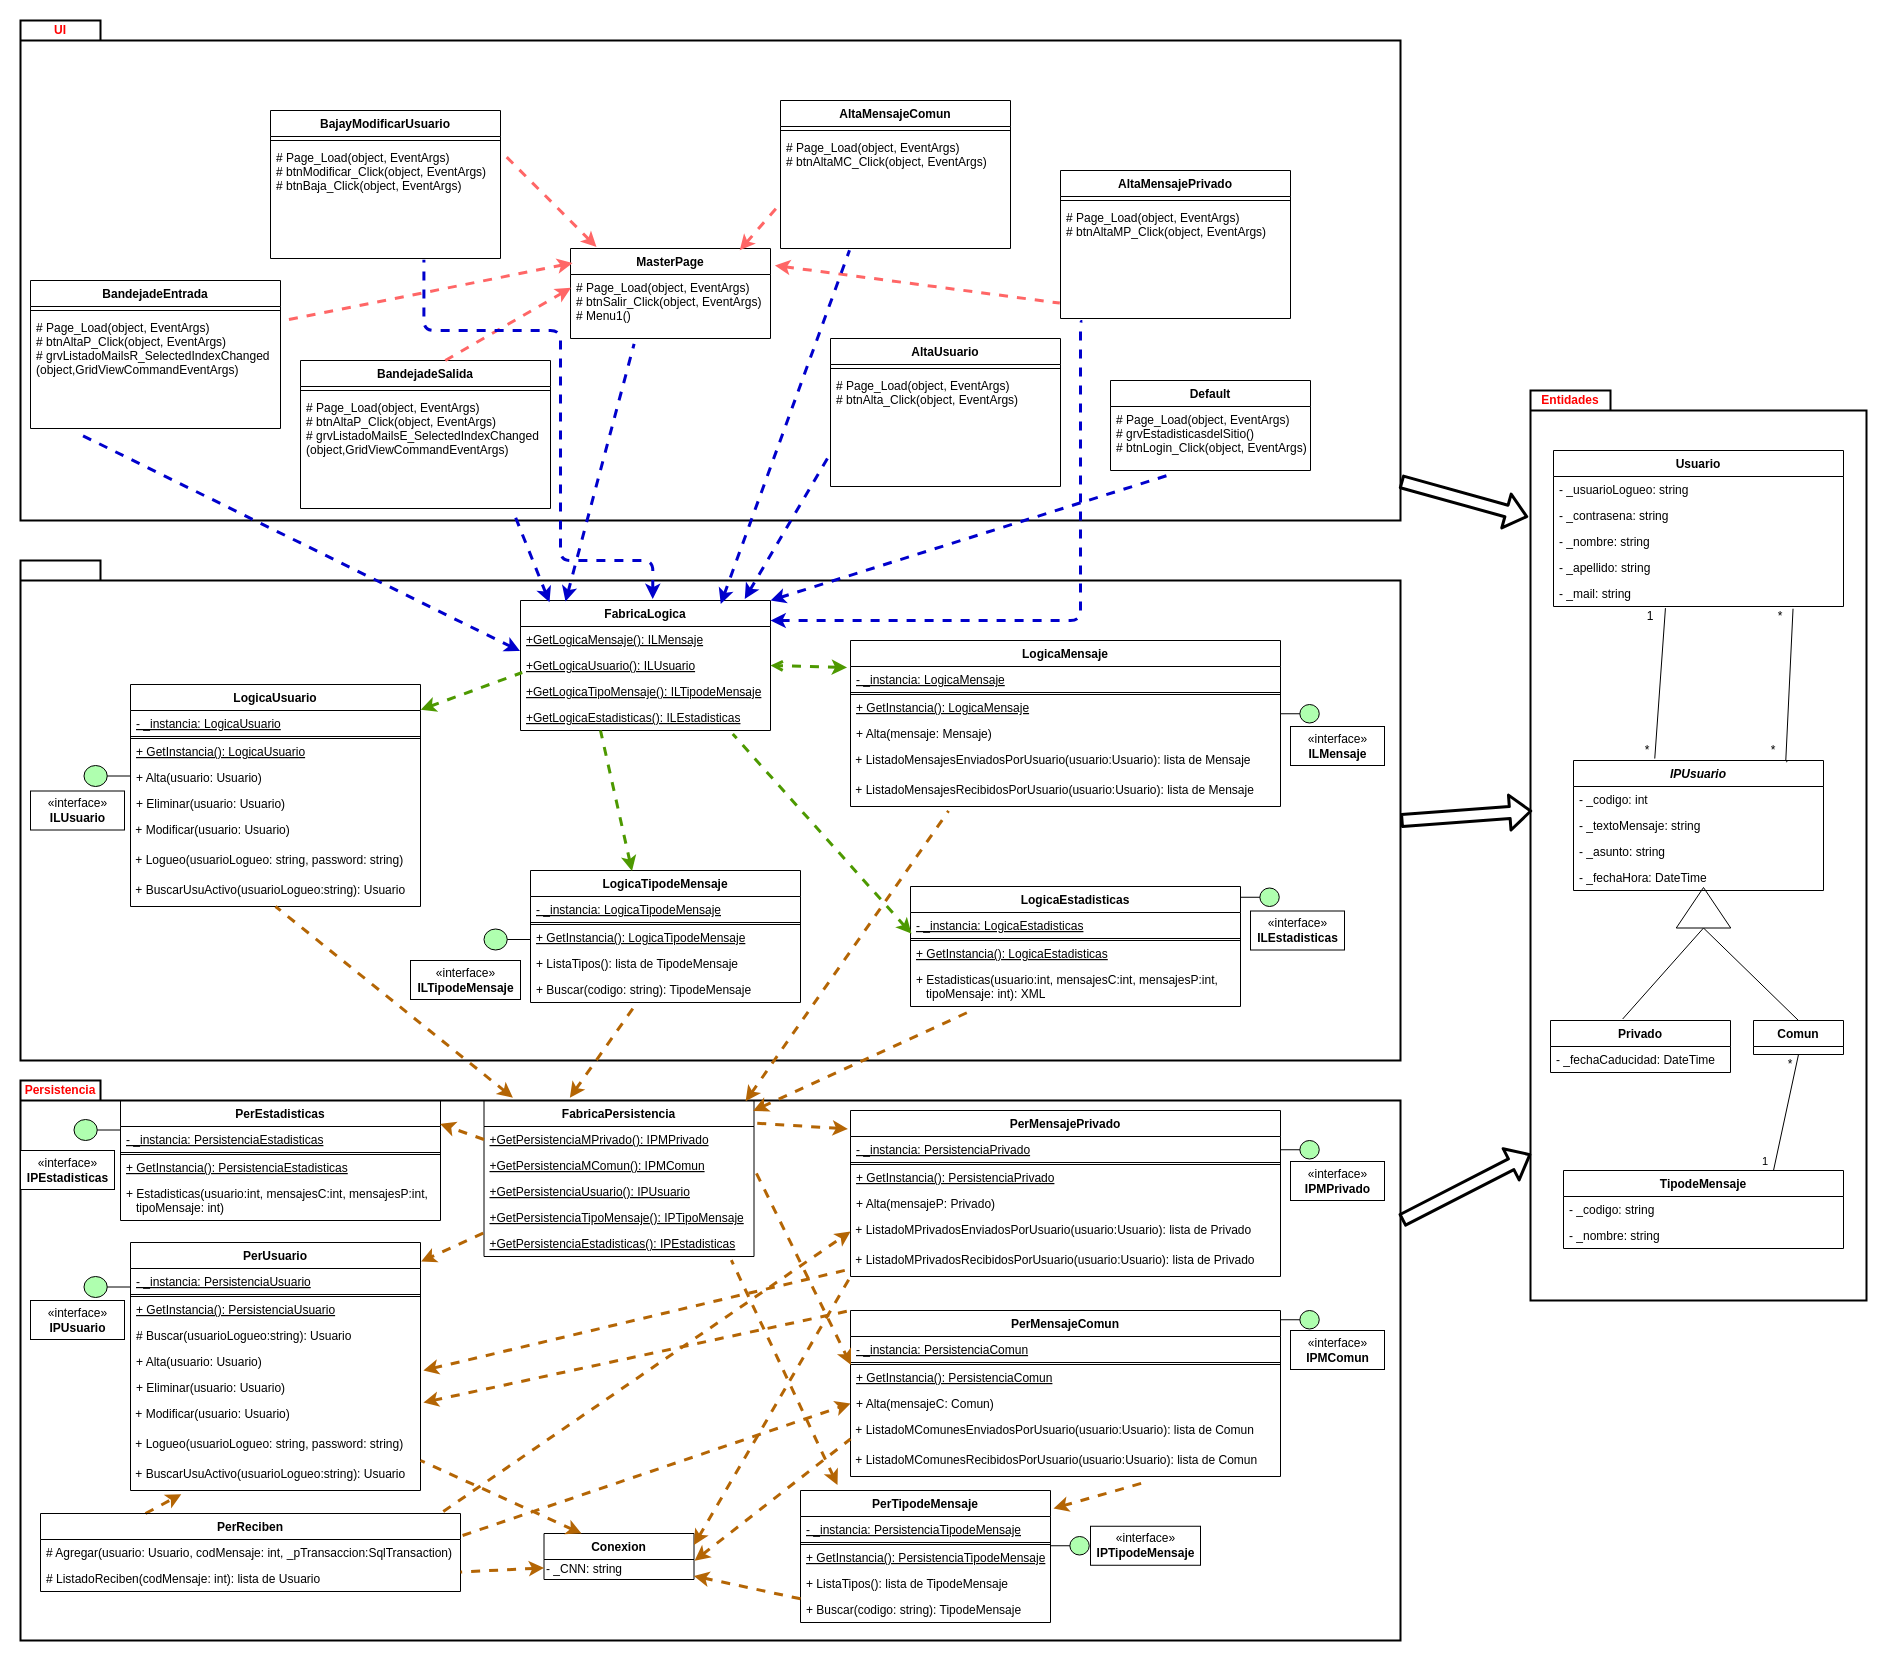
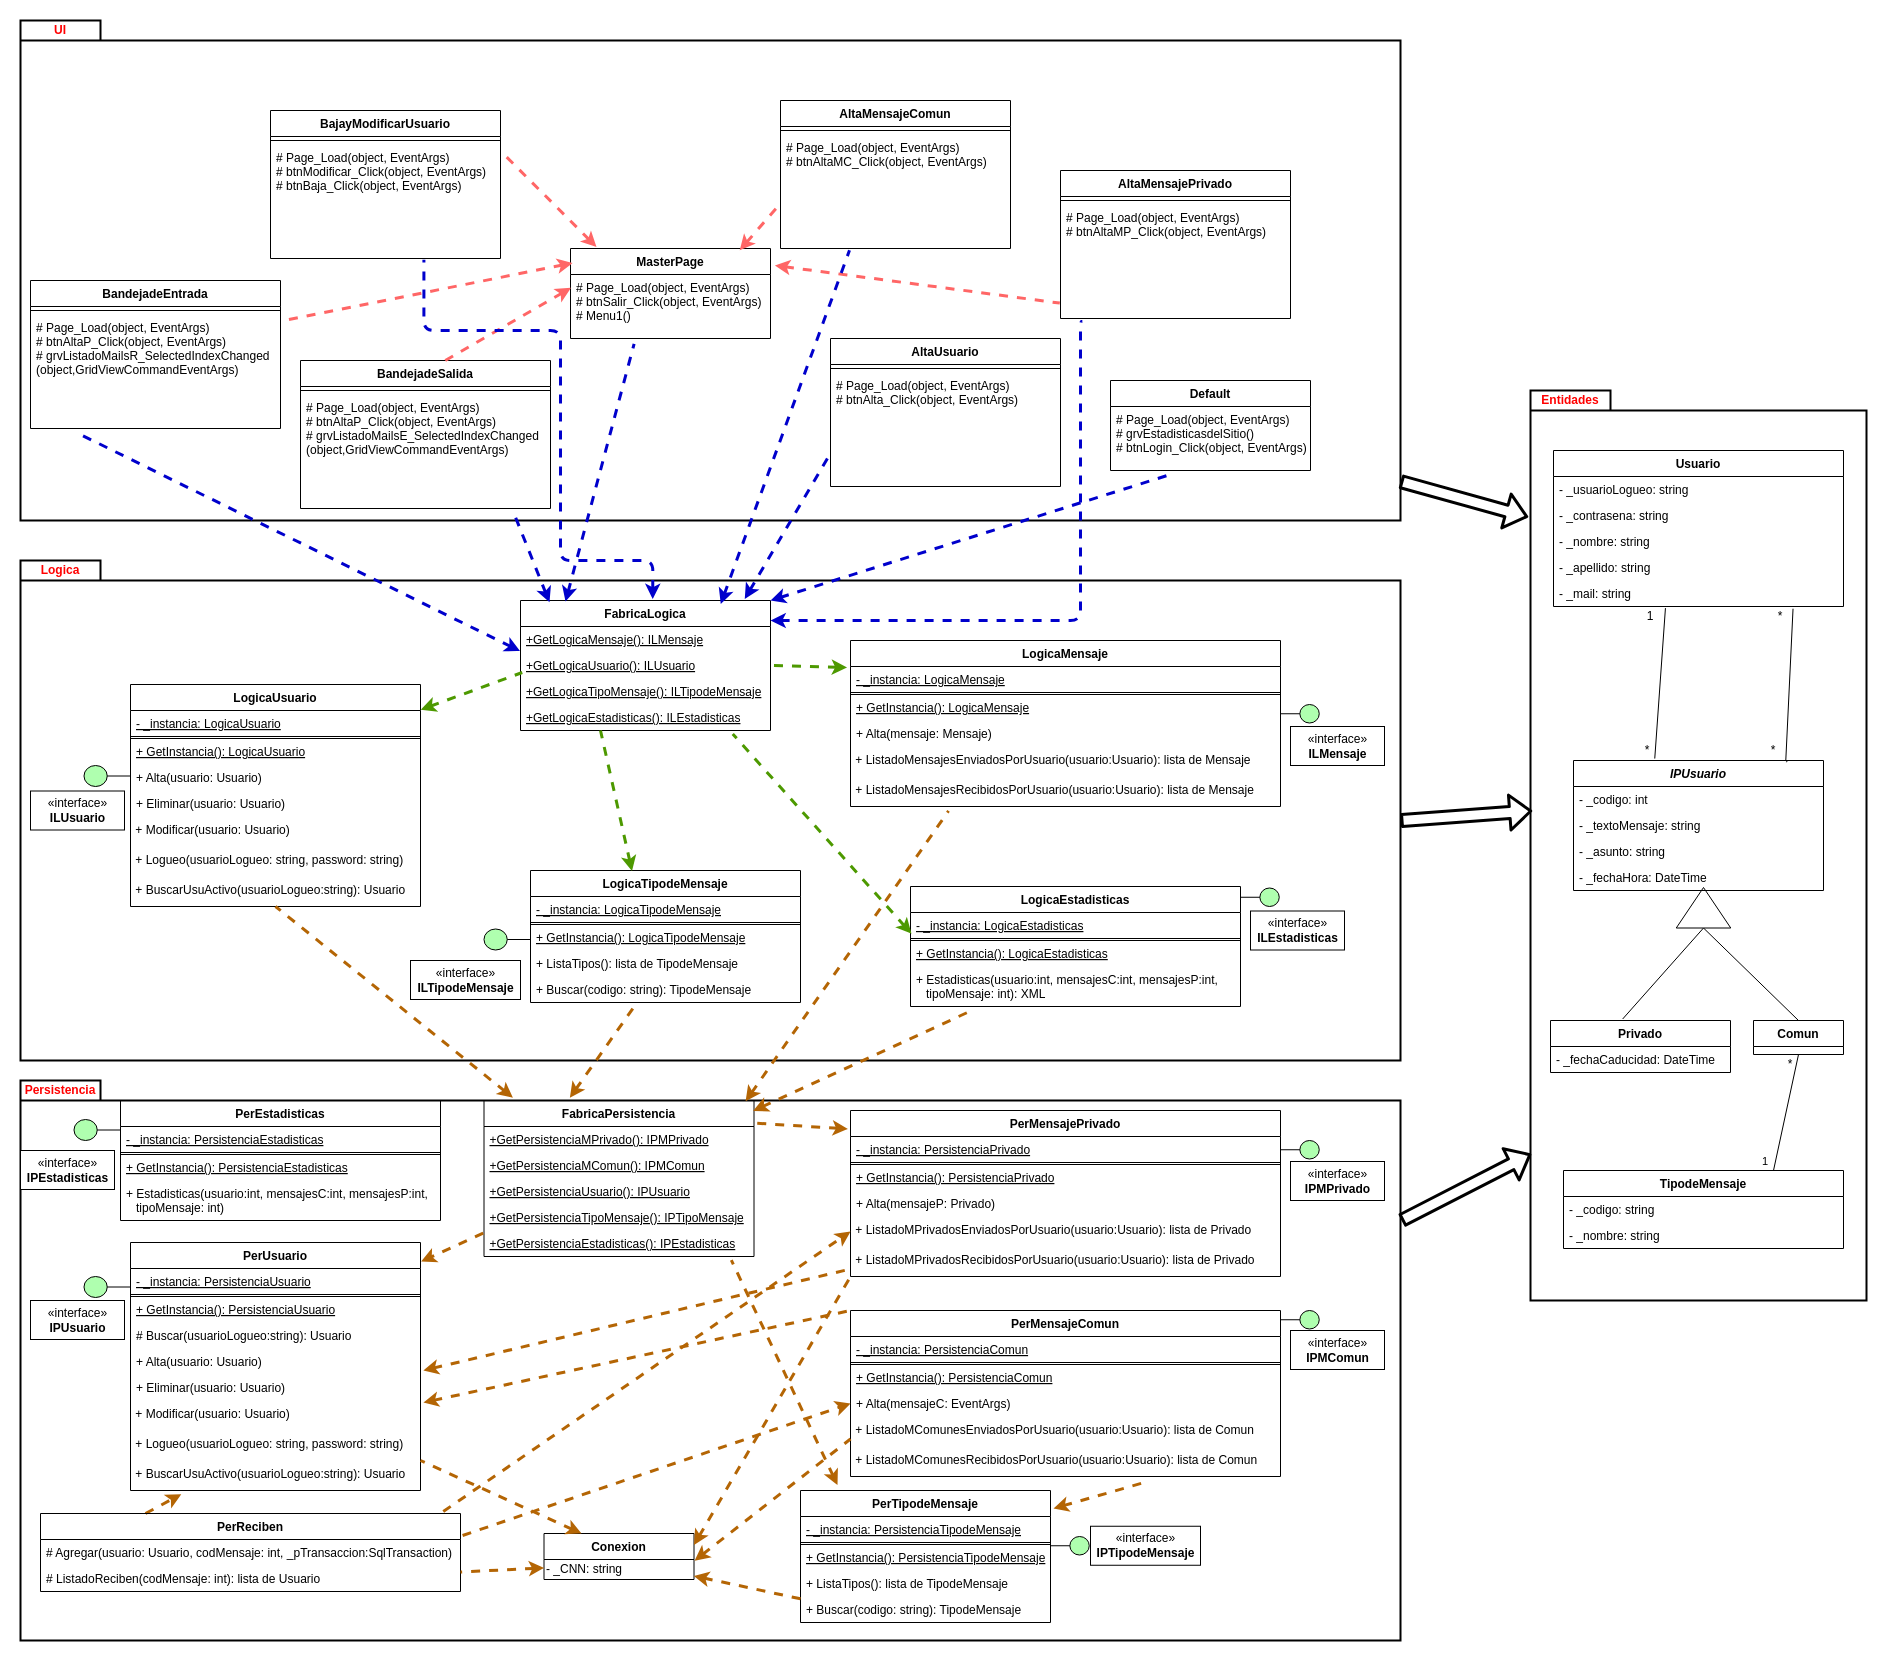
node "Logica": added
edge "+GetLogicaUsuario(): ILUsuario" -- "LogicaMensaje": arrowhead open -> none
edge "+GetPersistenciaMPrivado(): IPMPrivado" -> "- _instancia: PersistenciaEstadisticas": removed
edge "+GetPersistenciaMComun(): IPMComun" -> "- _instancia: PersistenciaComun": removed
node "+ Alta(mensajeC: Comun)": label "+ Alta(mensajeC: Comun)" -> "+ Alta(mensajeC: EventArgs)"
